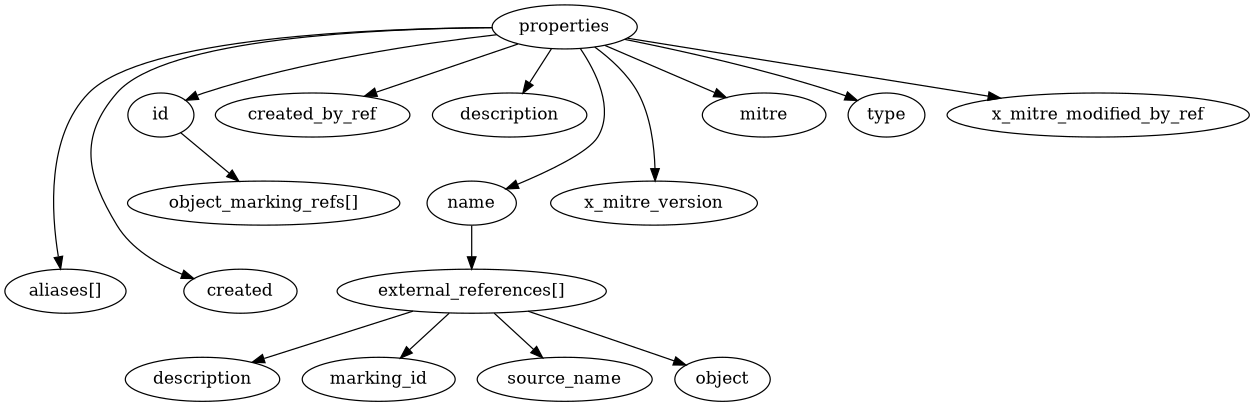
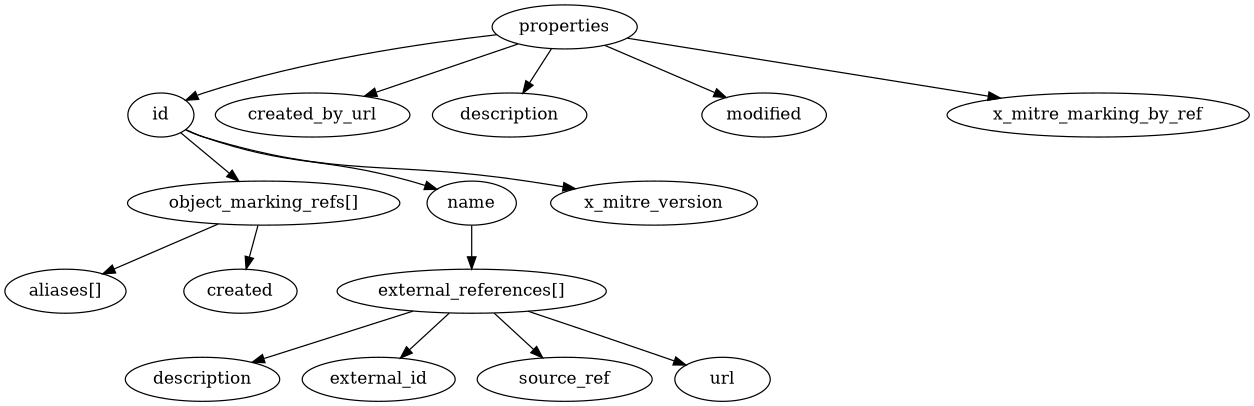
edge "properties" -> "aliases[]": now "object_marking_refs[]" -> "aliases[]"
edge "properties" -> "created": now "object_marking_refs[]" -> "created"
edge "properties" -> "x_mitre_version": now "id" -> "x_mitre_version"
node "created_by_ref": label "created_by_ref" -> "created_by_url"
node "mitre": label "mitre" -> "modified"
node "type": removed
node "x_mitre_modified_by_ref": label "x_mitre_modified_by_ref" -> "x_mitre_marking_by_ref"
edge "properties" -> "name": now "id" -> "name"
node "marking_id": label "marking_id" -> "external_id"
node "source_name": label "source_name" -> "source_ref"
node "object": label "object" -> "url"
